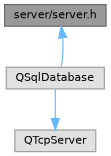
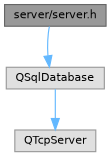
edge "QSqlDatabase" -> "server/server.h": reversed
